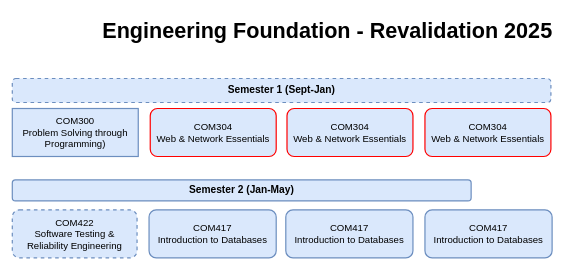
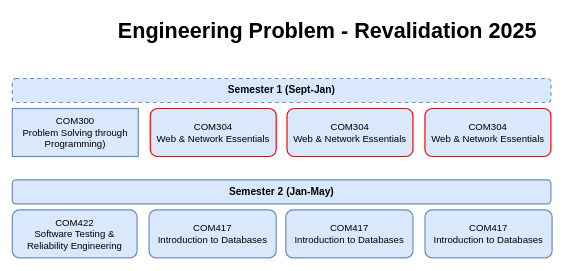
node "Engineering Foundation - Revalidation 2025": label "Engineering Foundation - Revalidation 2025" -> "Engineering Problem - Revalidation 2025"
node "Semester 2 (Jan-May)": size 459x21 -> 539x24
node "COM422 Software Testing & Reliability Engineering": style dashed -> solid
